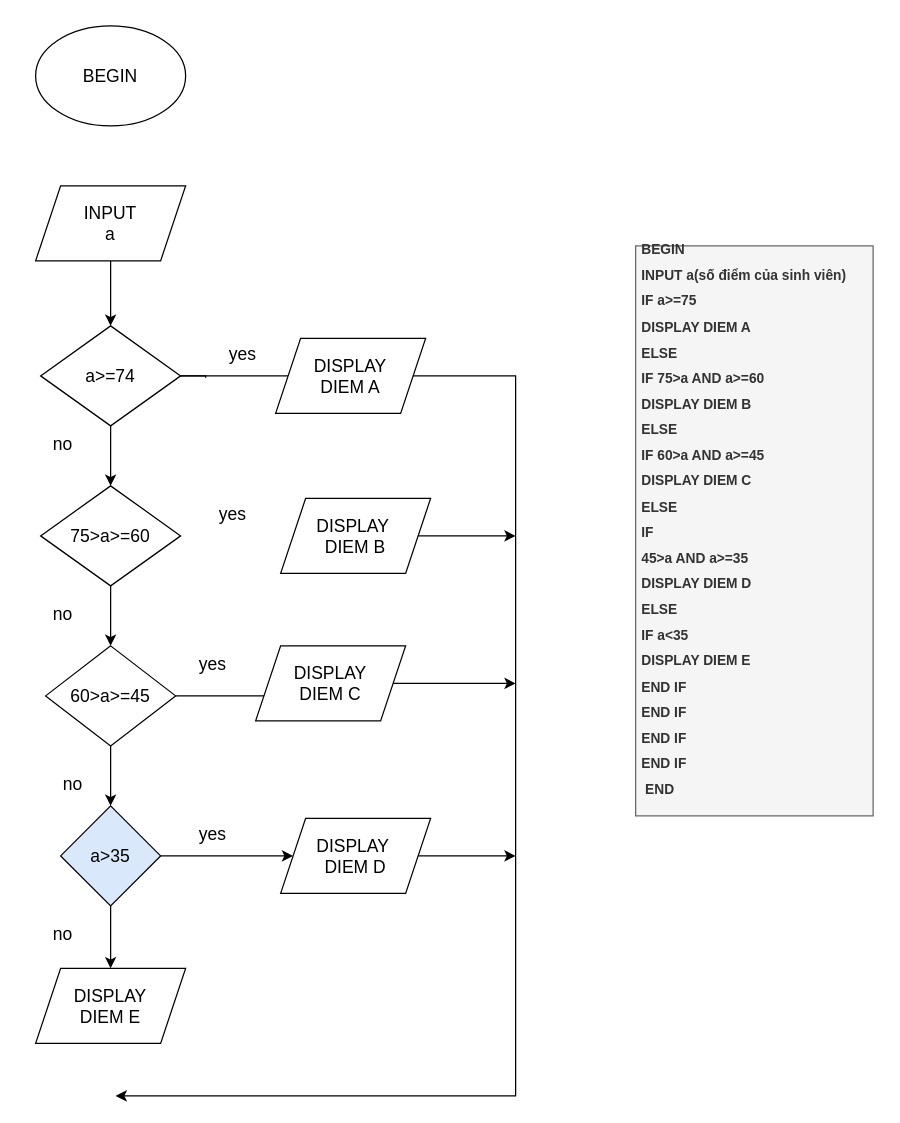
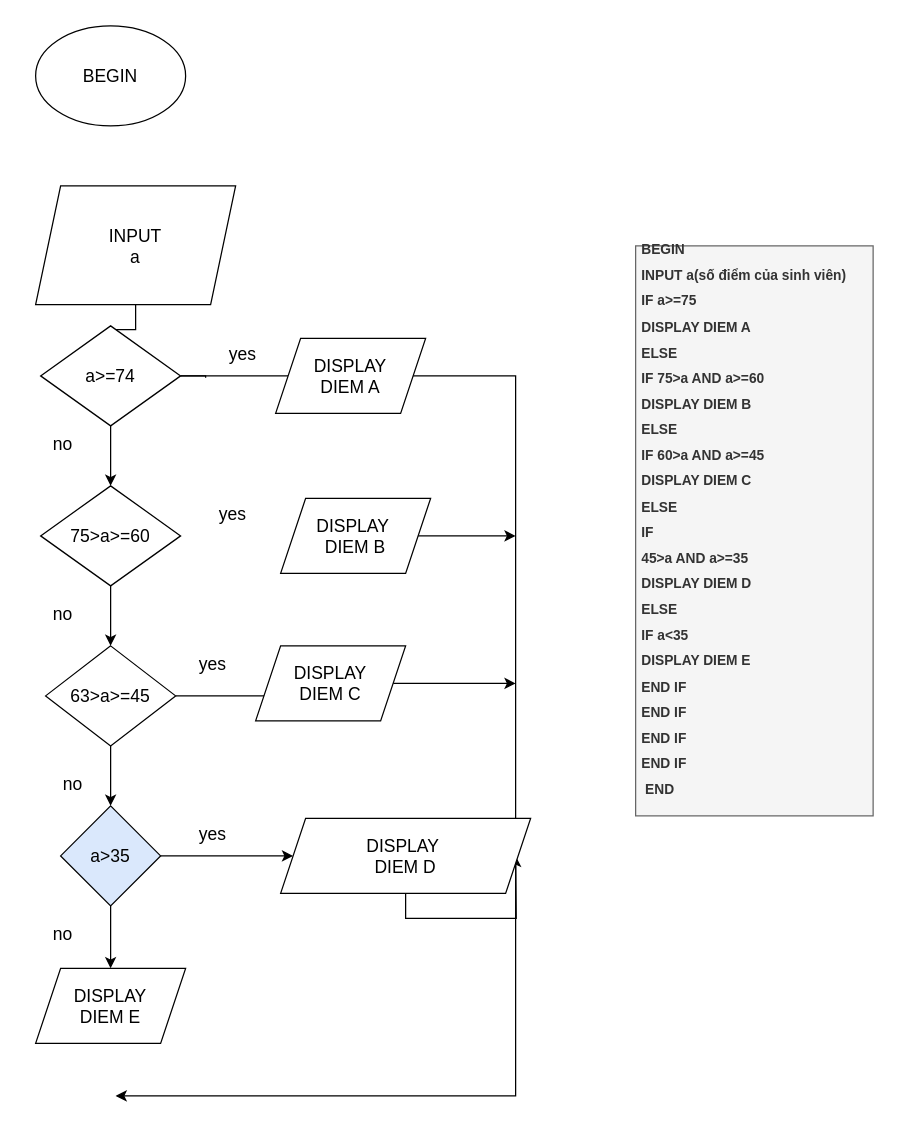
node "INPUT a": size 150x75 -> 200x119
node "60>a>=45": label "60>a>=45" -> "63>a>=45"
node "DISPLAY DIEM D": size 150x75 -> 250x75
